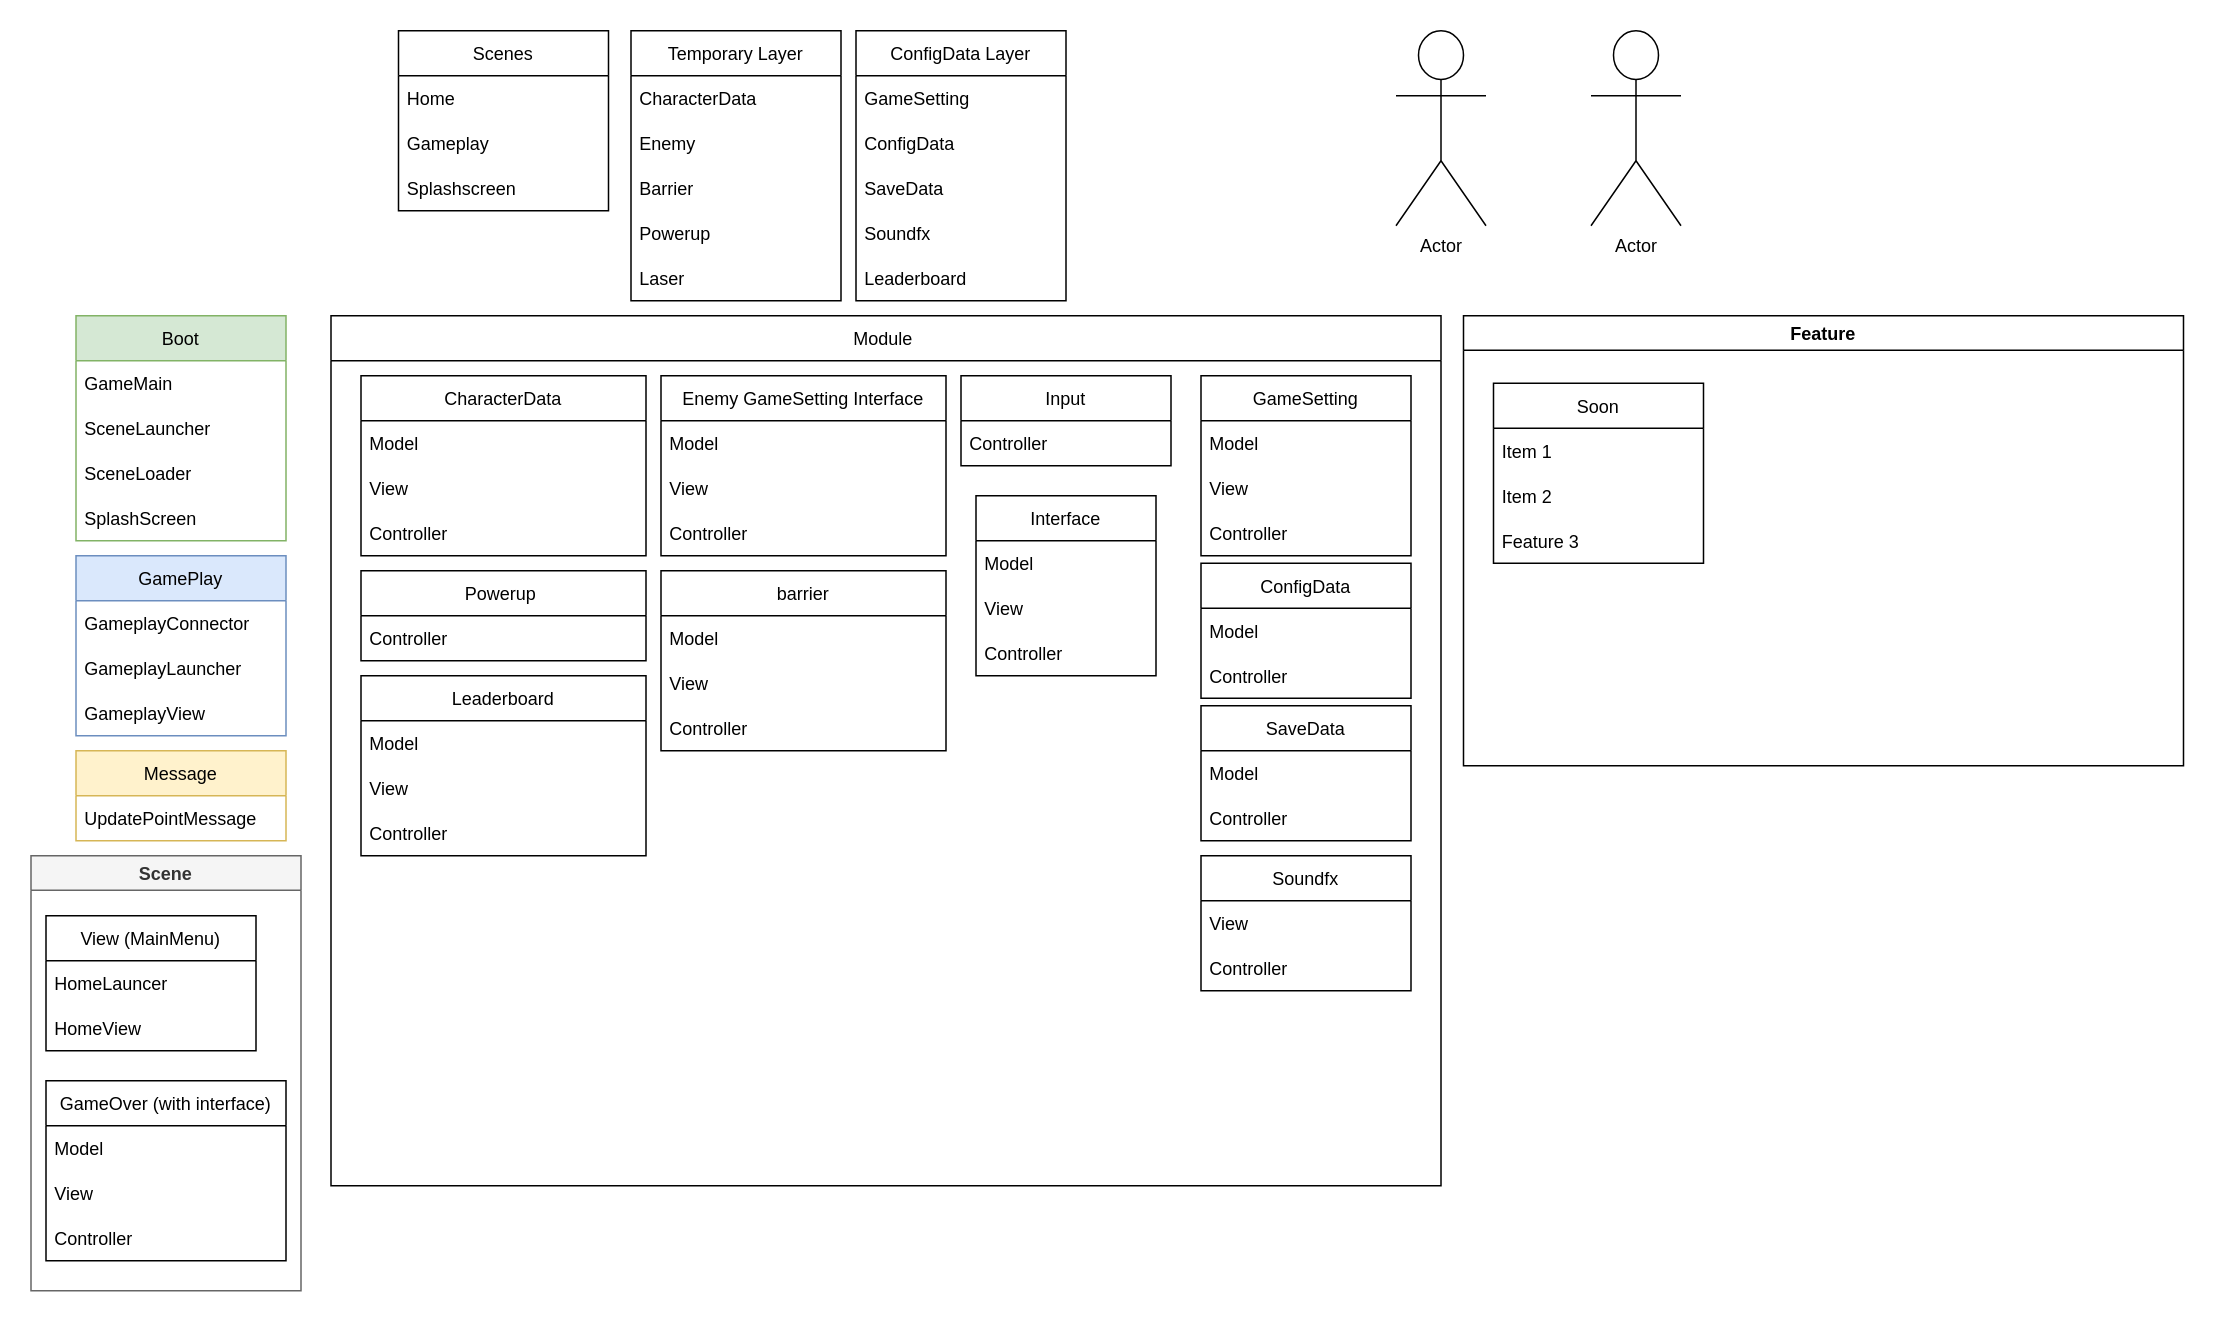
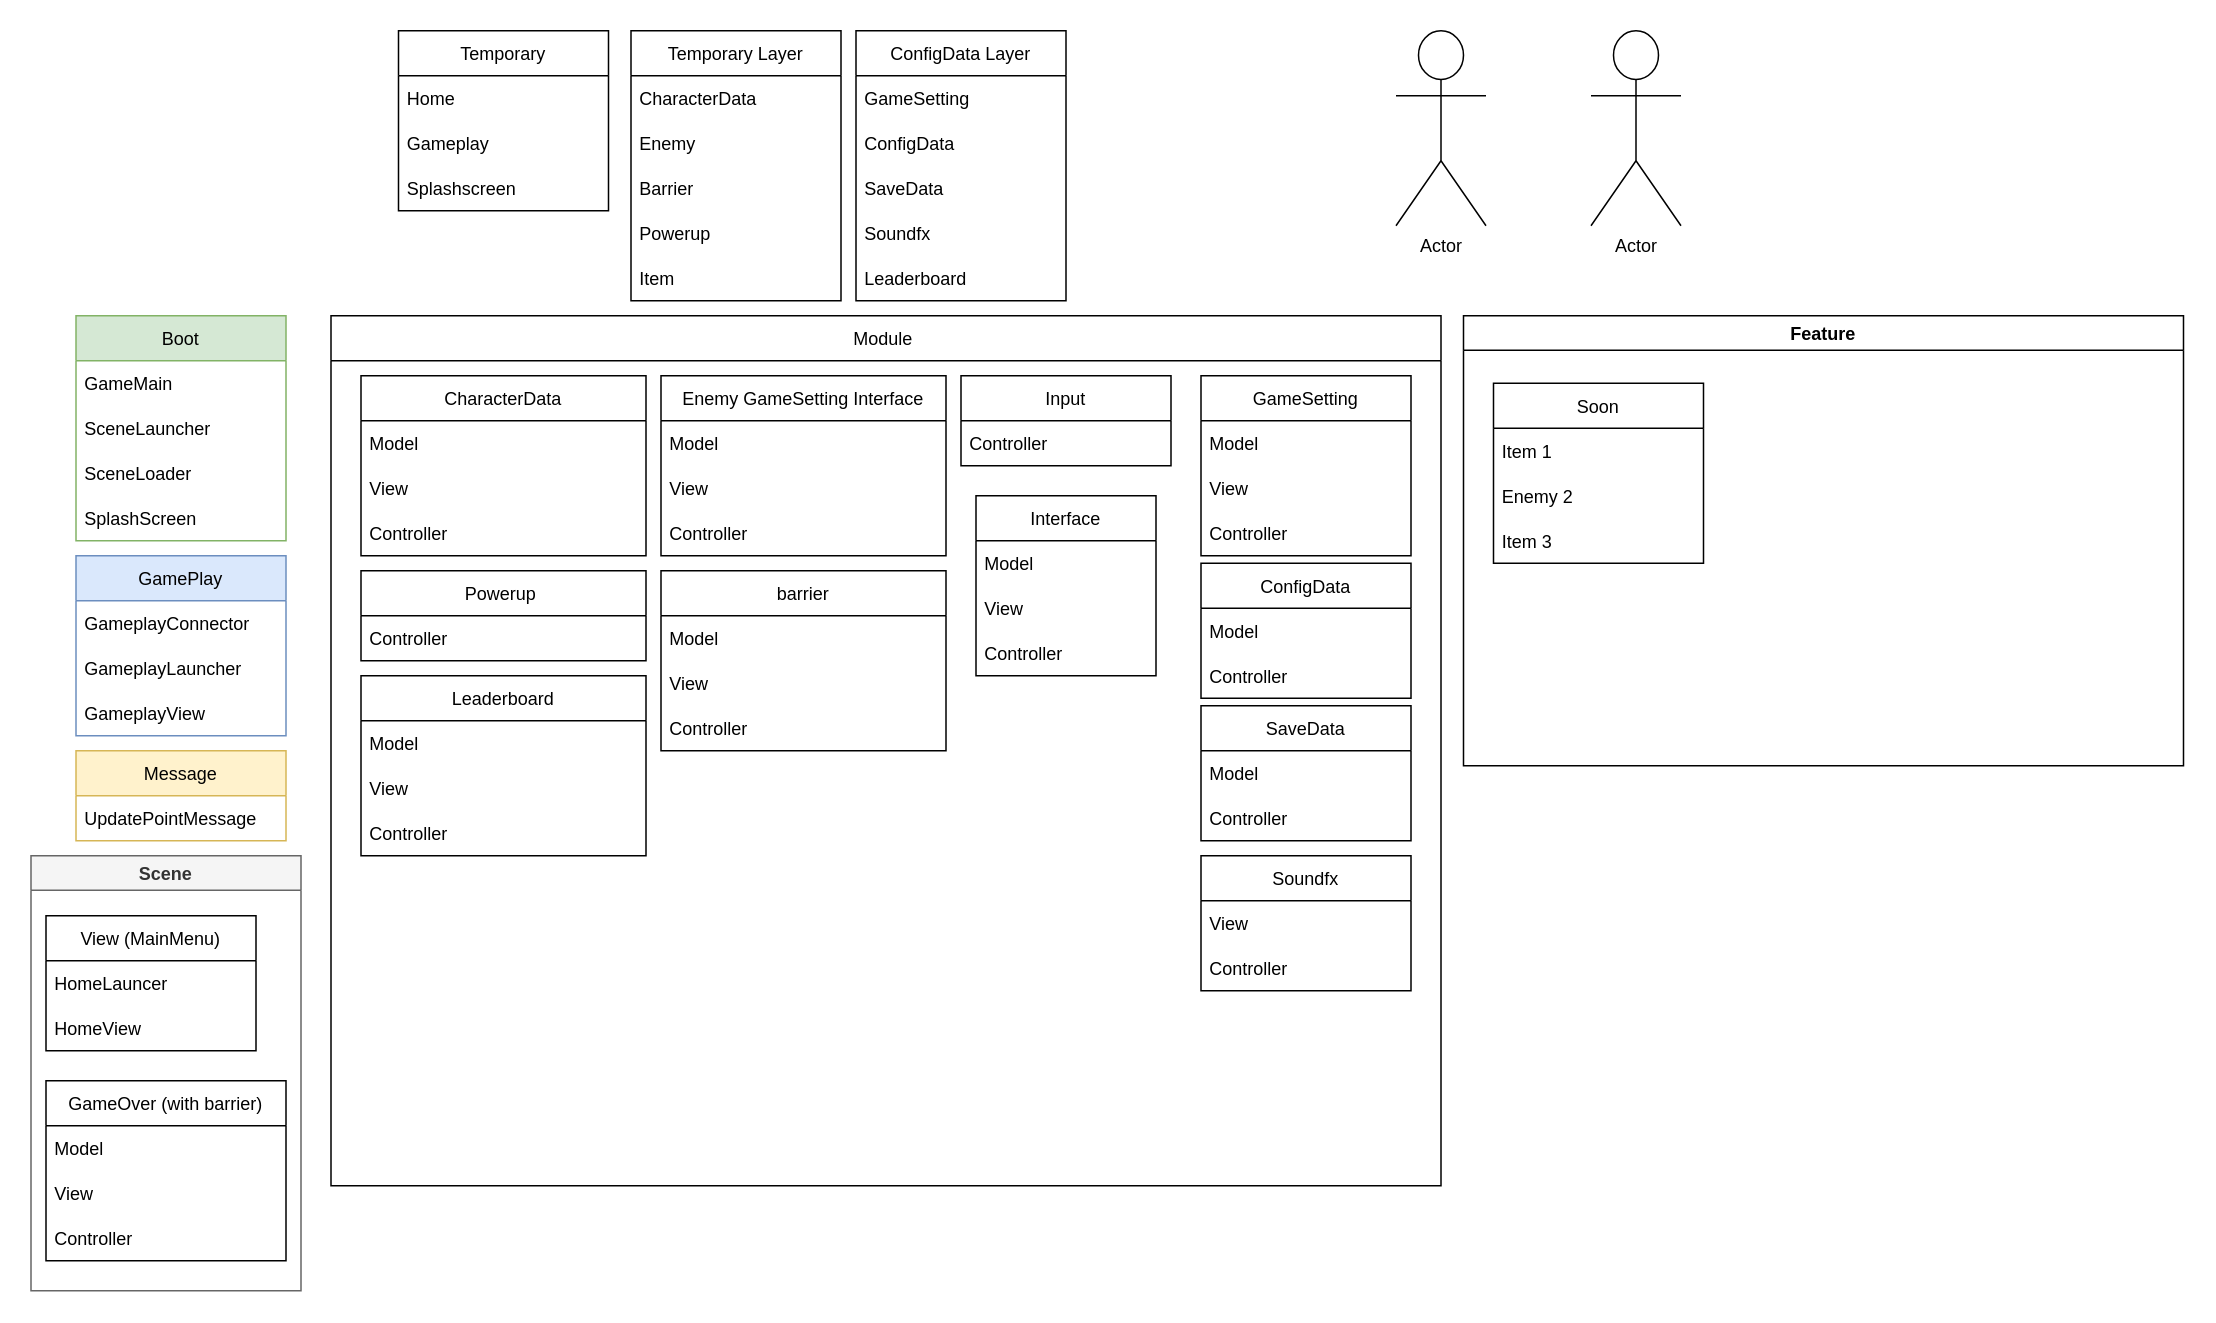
node "Scenes": label "Scenes" -> "Temporary"
node "Laser": label "Laser" -> "Item"
node "Item 2": label "Item 2" -> "Enemy 2"
node "Feature 3": label "Feature 3" -> "Item 3"
node "GameOver (with interface)": label "GameOver (with interface)" -> "GameOver (with barrier)"
